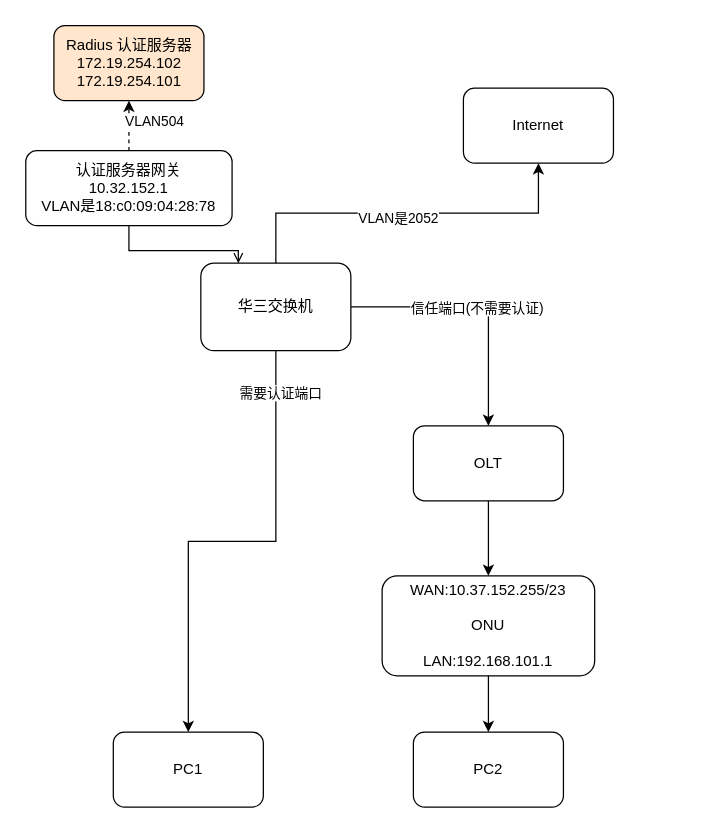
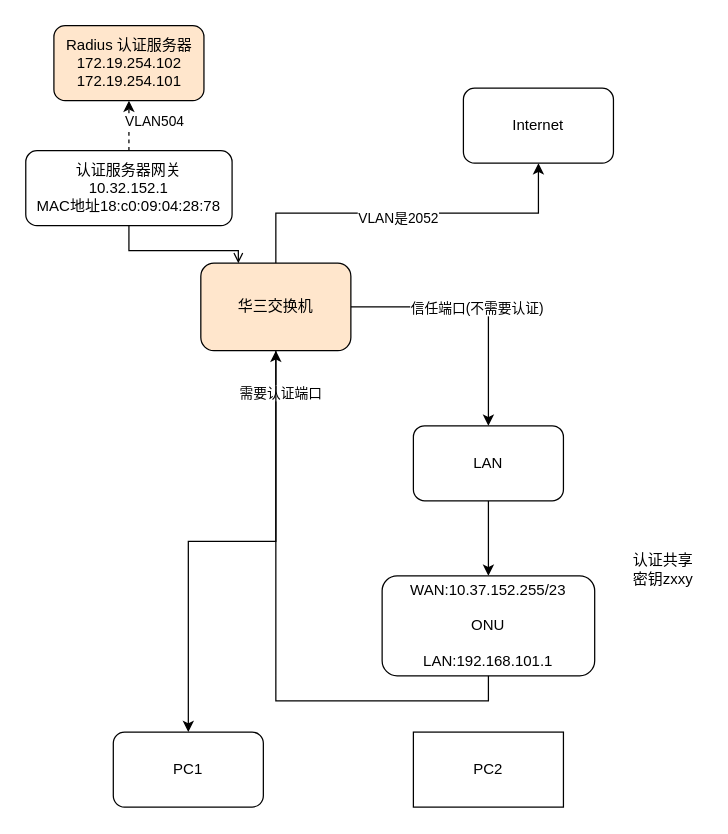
node "认证服务器网关 10.32.152.1 VLAN是18:c0:09:04:28:78": label "认证服务器网关 10.32.152.1 VLAN是18:c0:09:04:28:78" -> "认证服务器网关 10.32.152.1 MAC地址18:c0:09:04:28:78"
node "华三交换机": fillcolor #ffffff -> #ffe6cc
node "OLT": label "OLT" -> "LAN"
node "认证共享密钥zxxy": added
edge "WAN:10.37.152.255/23 ONU LAN:192.168.101.1" -> "PC2": now "WAN:10.37.152.255/23 ONU LAN:192.168.101.1" -> "华三交换机"
node "PC2": shape rounded rectangle -> rectangle
